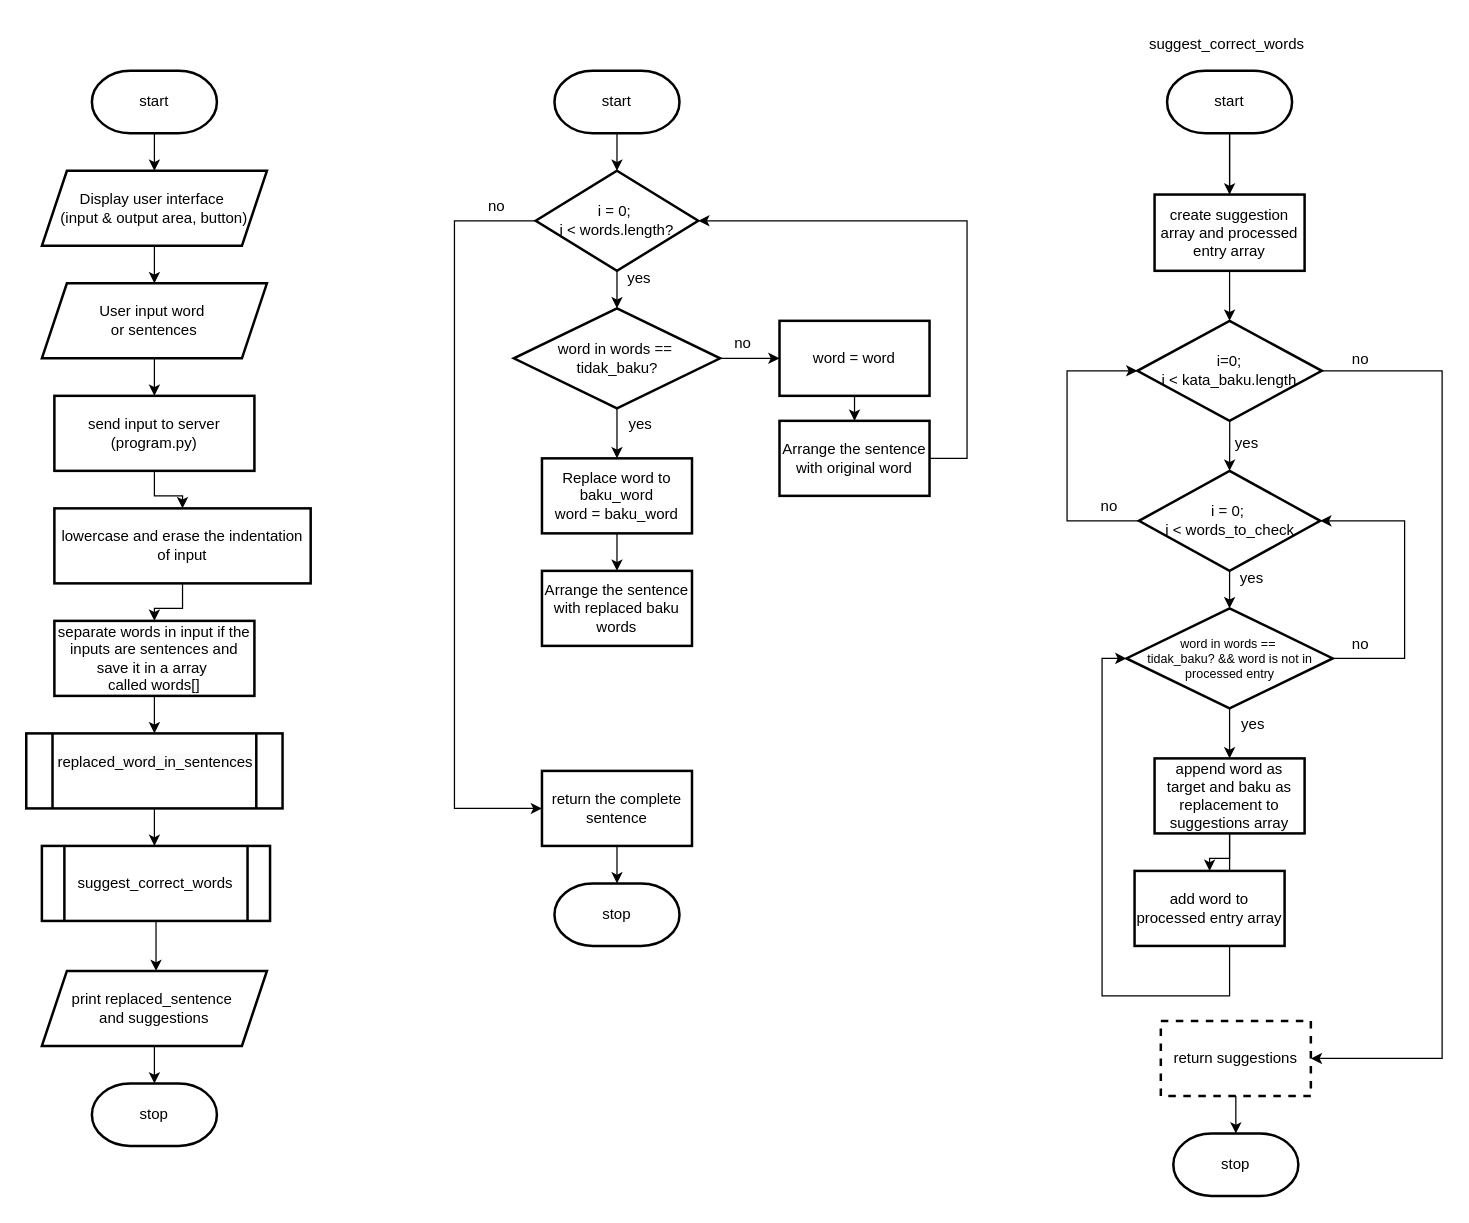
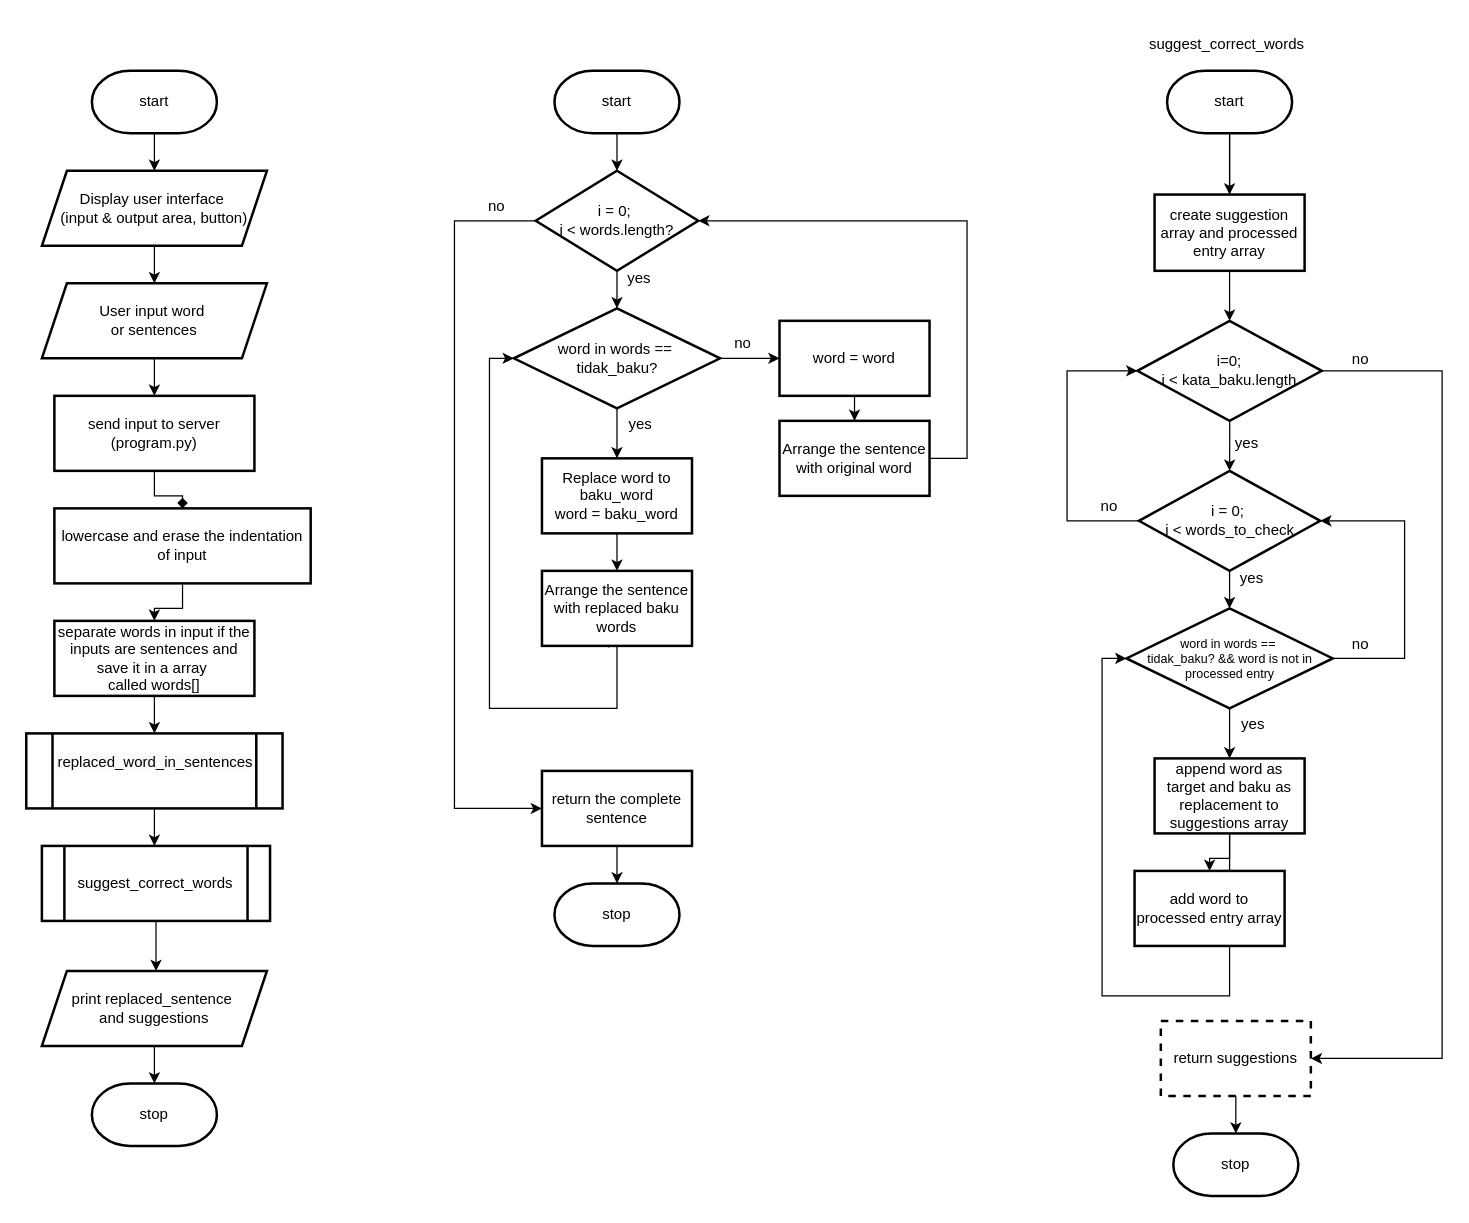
edge "send input to server (program.py)" -> "lowercase and erase the indentation of input": arrowhead classic -> diamond
edge "Arrange the sentence with replaced baku words" -> "word in words == tidak_baku?": added
